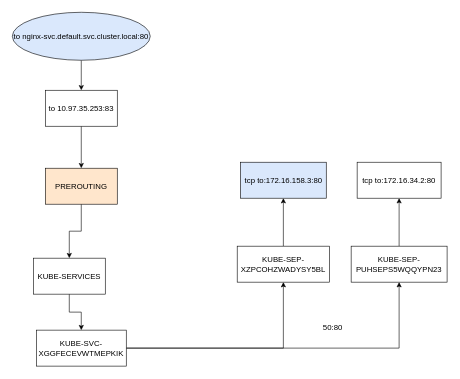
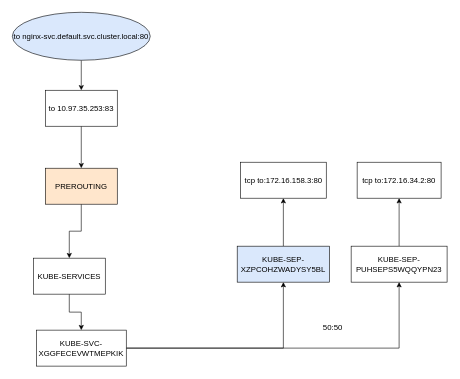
node "tcp to:172.16.158.3:80": fillcolor #dae8fc -> #ffffff
node "KUBE-SEP-XZPCOHZWADYSY5BL": fillcolor #ffffff -> #dae8fc
node "50:80": label "50:80" -> "50:50"
